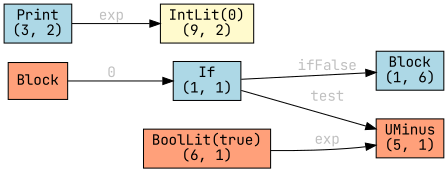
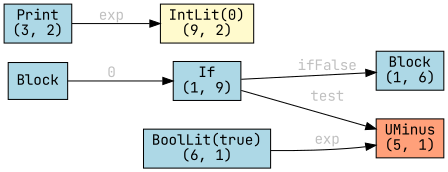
node "Block": fillcolor lightsalmon -> lightblue
node "If (1, 1)": label "If (1, 1)" -> "If (1, 9)"
node "BoolLit(true) (6, 1)": fillcolor lightsalmon -> lightblue
